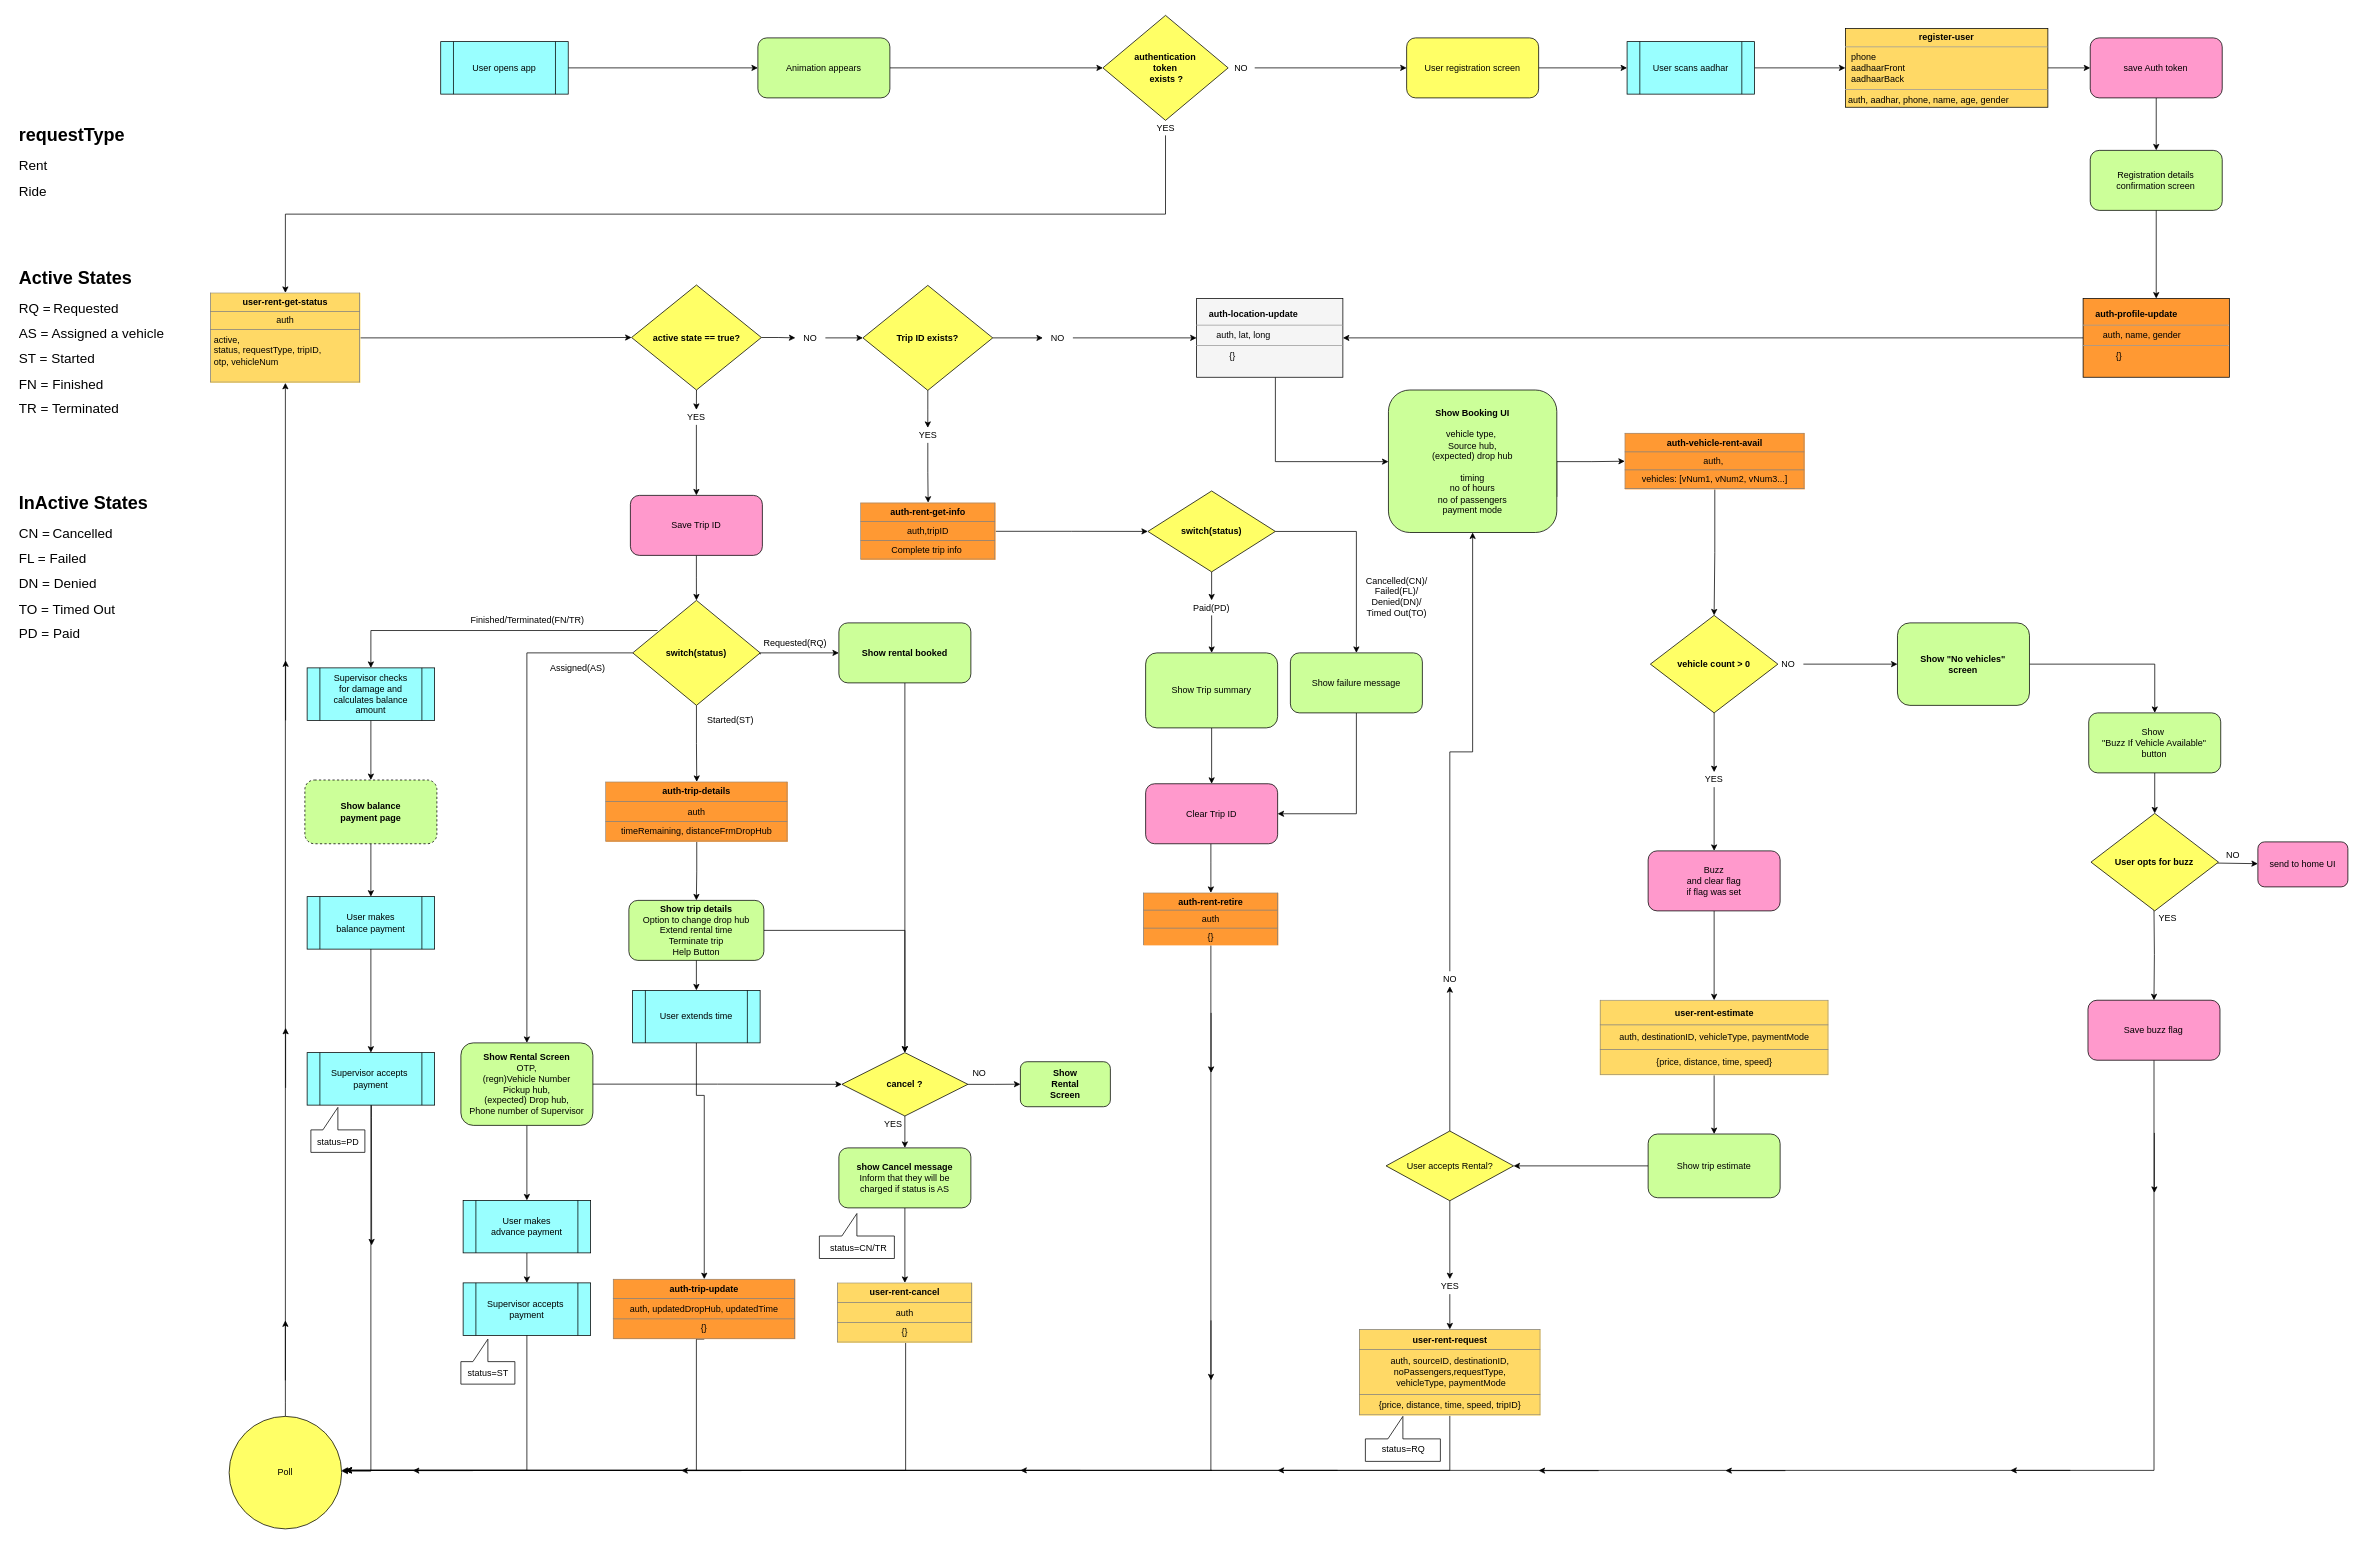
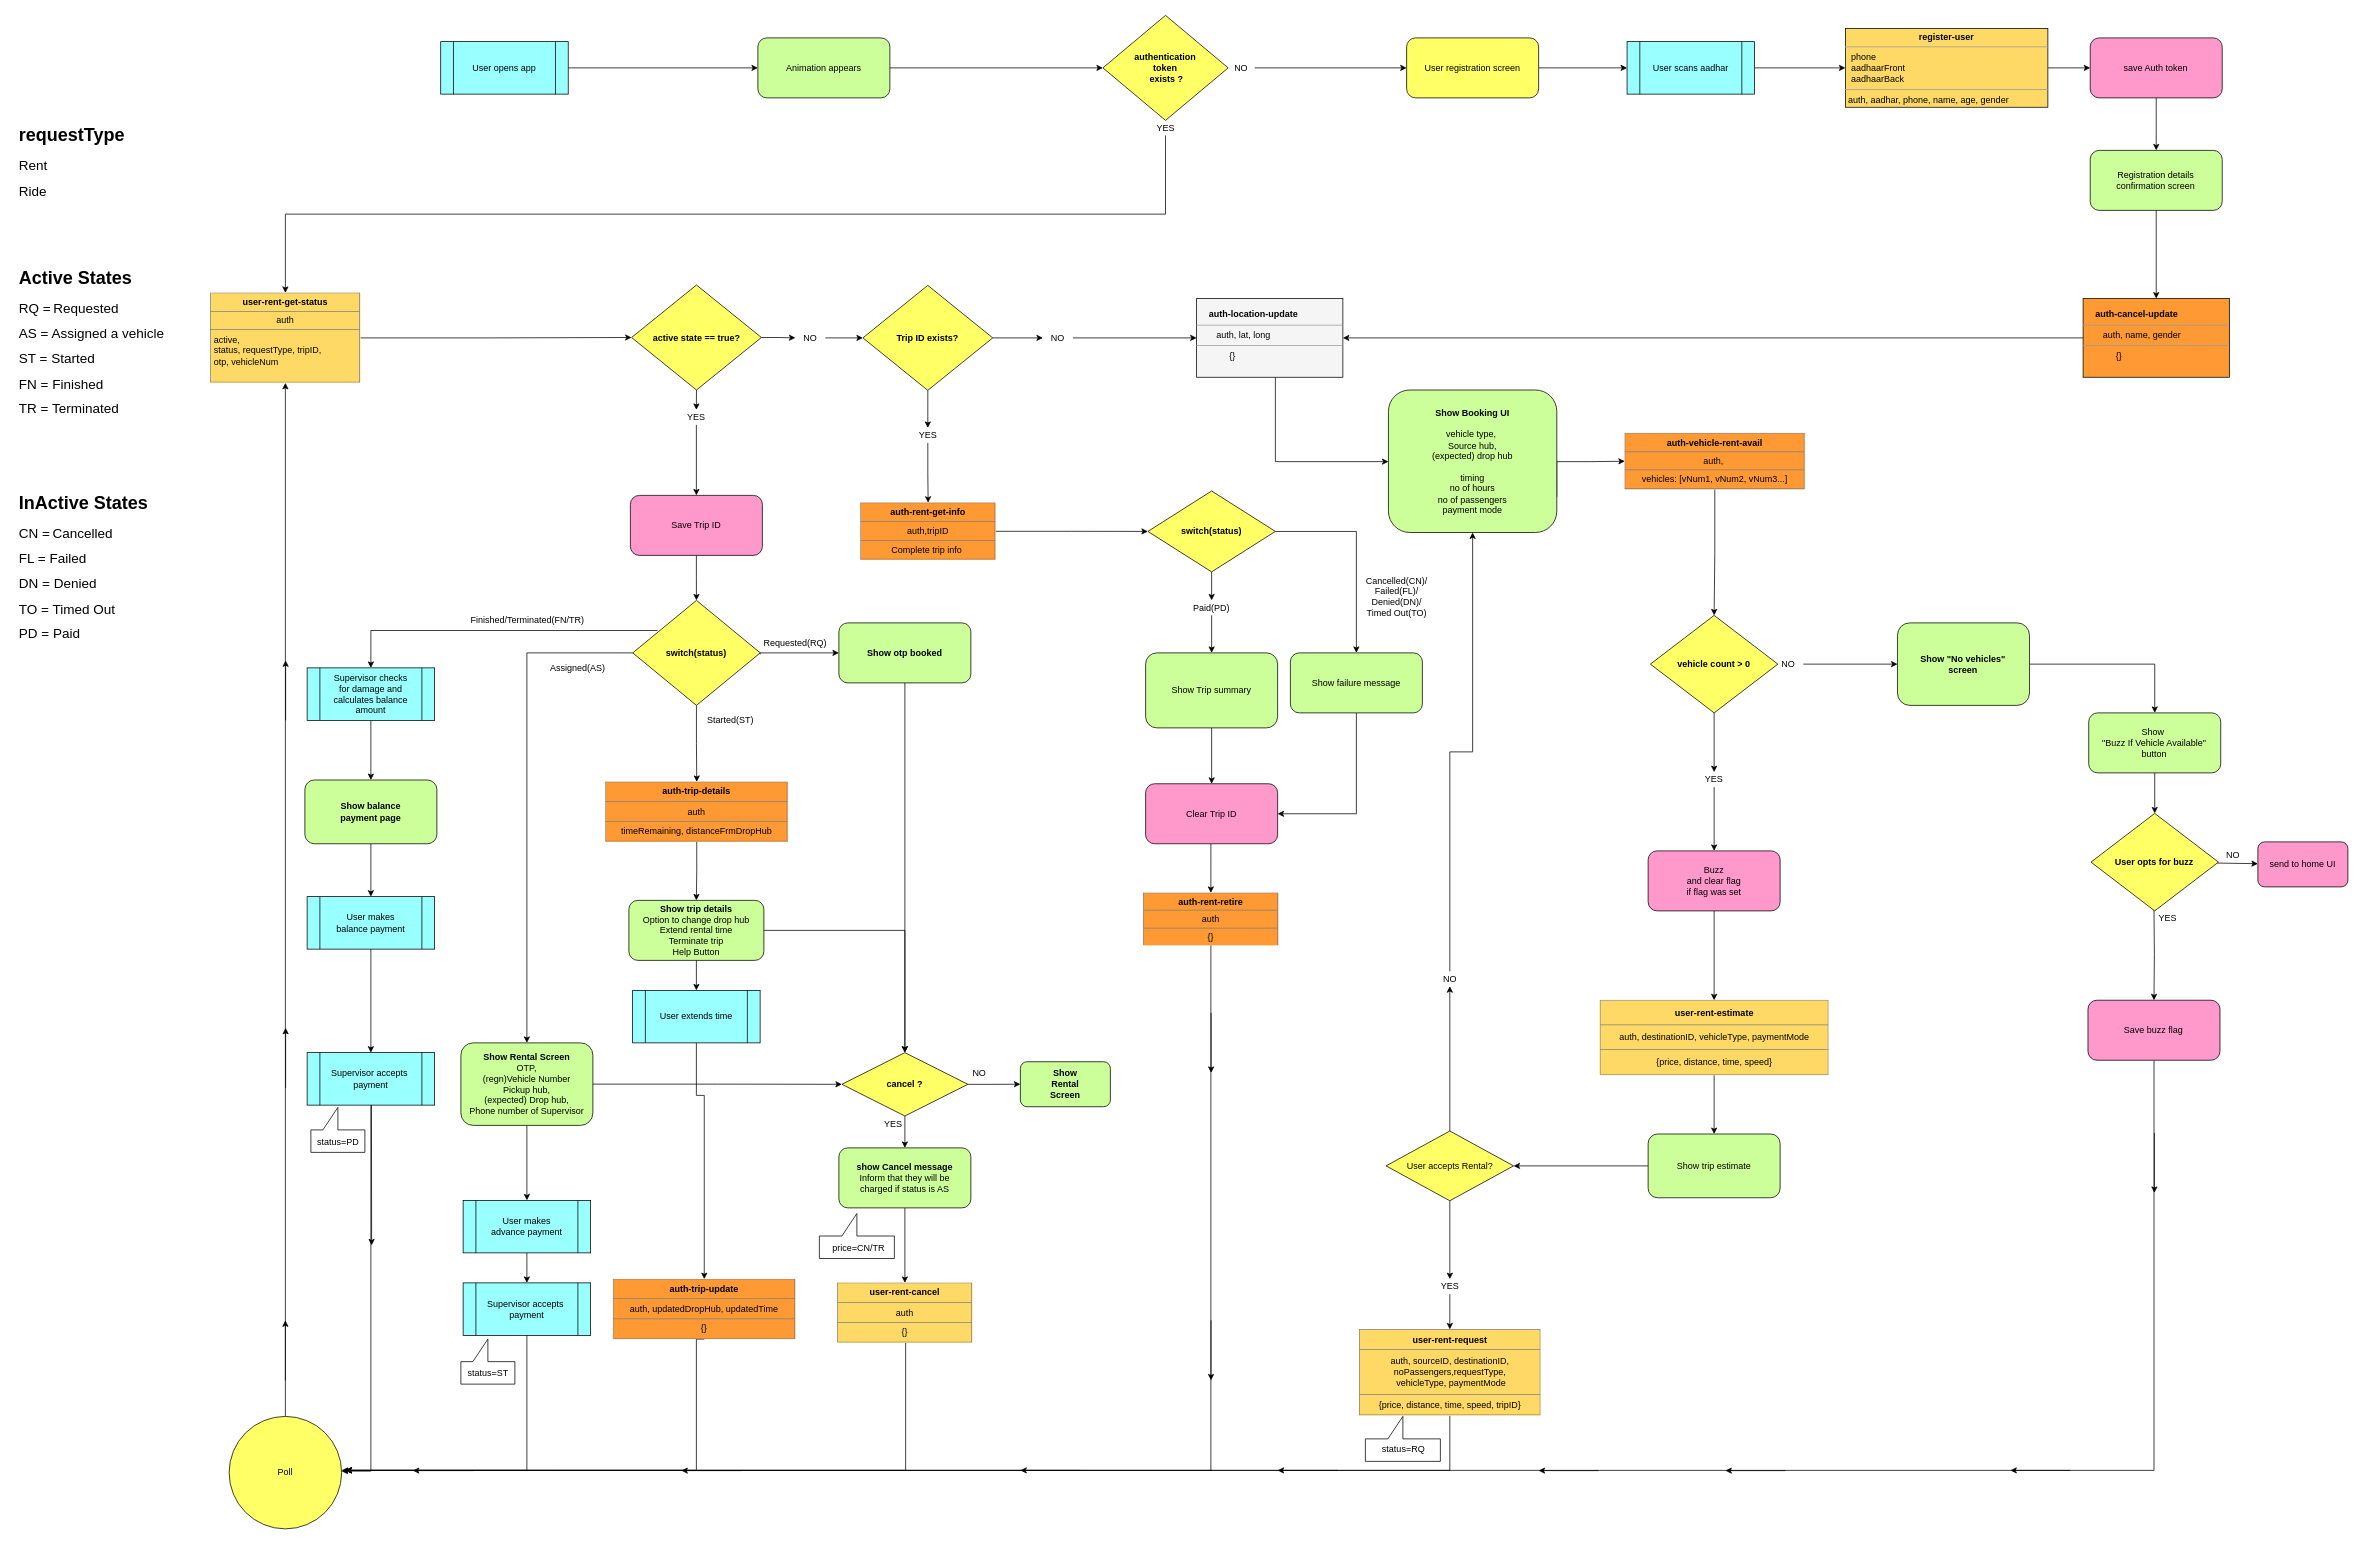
node "auth-profile-update auth, name, gender {}": label "auth-profile-update auth, name, gender {}" -> "auth-cancel-update auth, name, gender {}"
node "Show rental booked": label "Show rental booked" -> "Show otp booked"
node "Show balance payment page": style dashed -> solid
node "status=CN/TR": label "status=CN/TR" -> "price=CN/TR"
